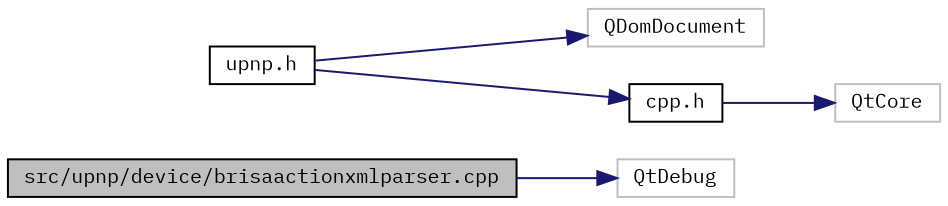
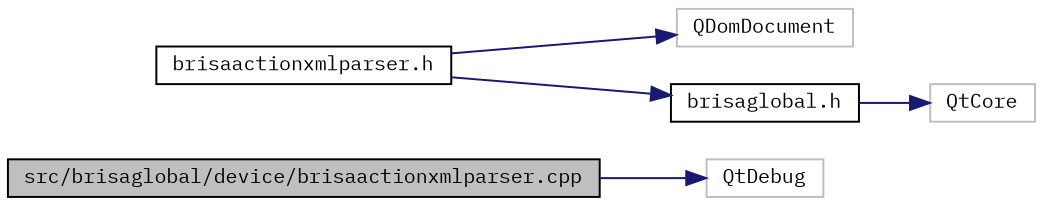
node "upnp.h": label "upnp.h" -> "brisaactionxmlparser.h"
node "cpp.h": label "cpp.h" -> "brisaglobal.h"
node "src/upnp/device/brisaactionxmlparser.cpp": label "src/upnp/device/brisaactionxmlparser.cpp" -> "src/brisaglobal/device/brisaactionxmlparser.cpp"
